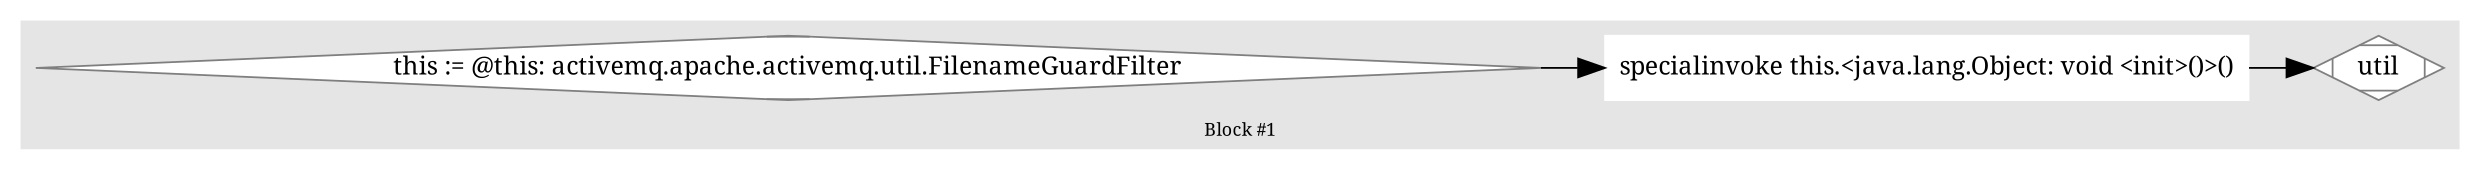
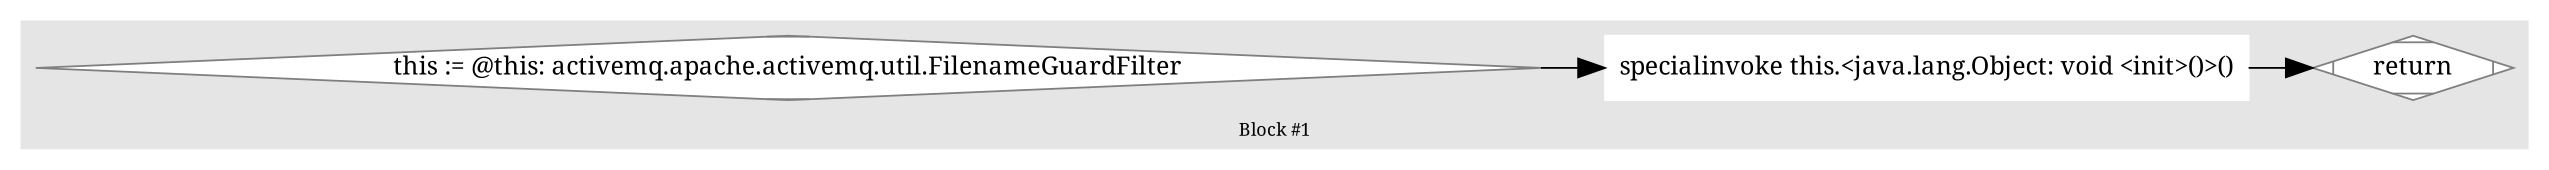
node "util": label "util" -> "return"
